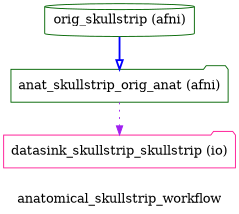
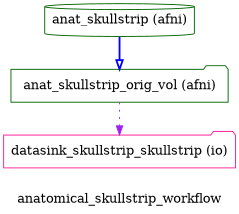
node "orig_skullstrip (afni)": label "orig_skullstrip (afni)" -> "anat_skullstrip (afni)"
node "anat_skullstrip_orig_anat (afni)": label "anat_skullstrip_orig_anat (afni)" -> "anat_skullstrip_orig_vol (afni)"
